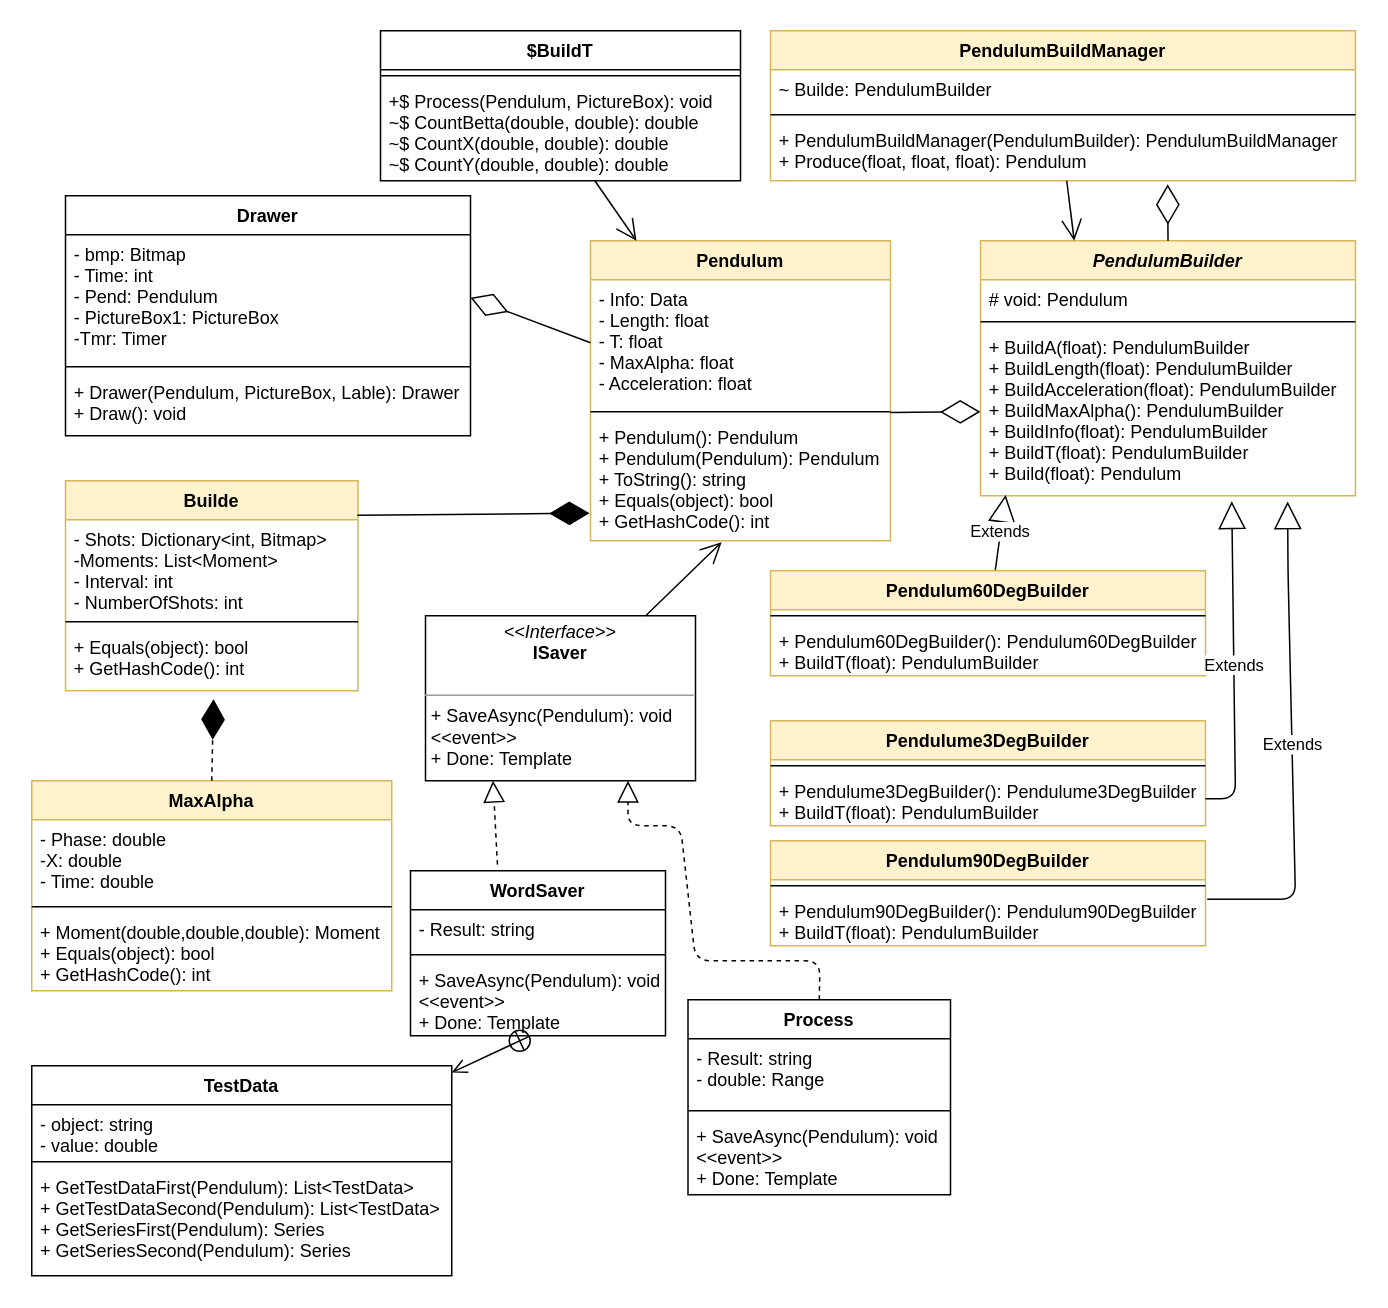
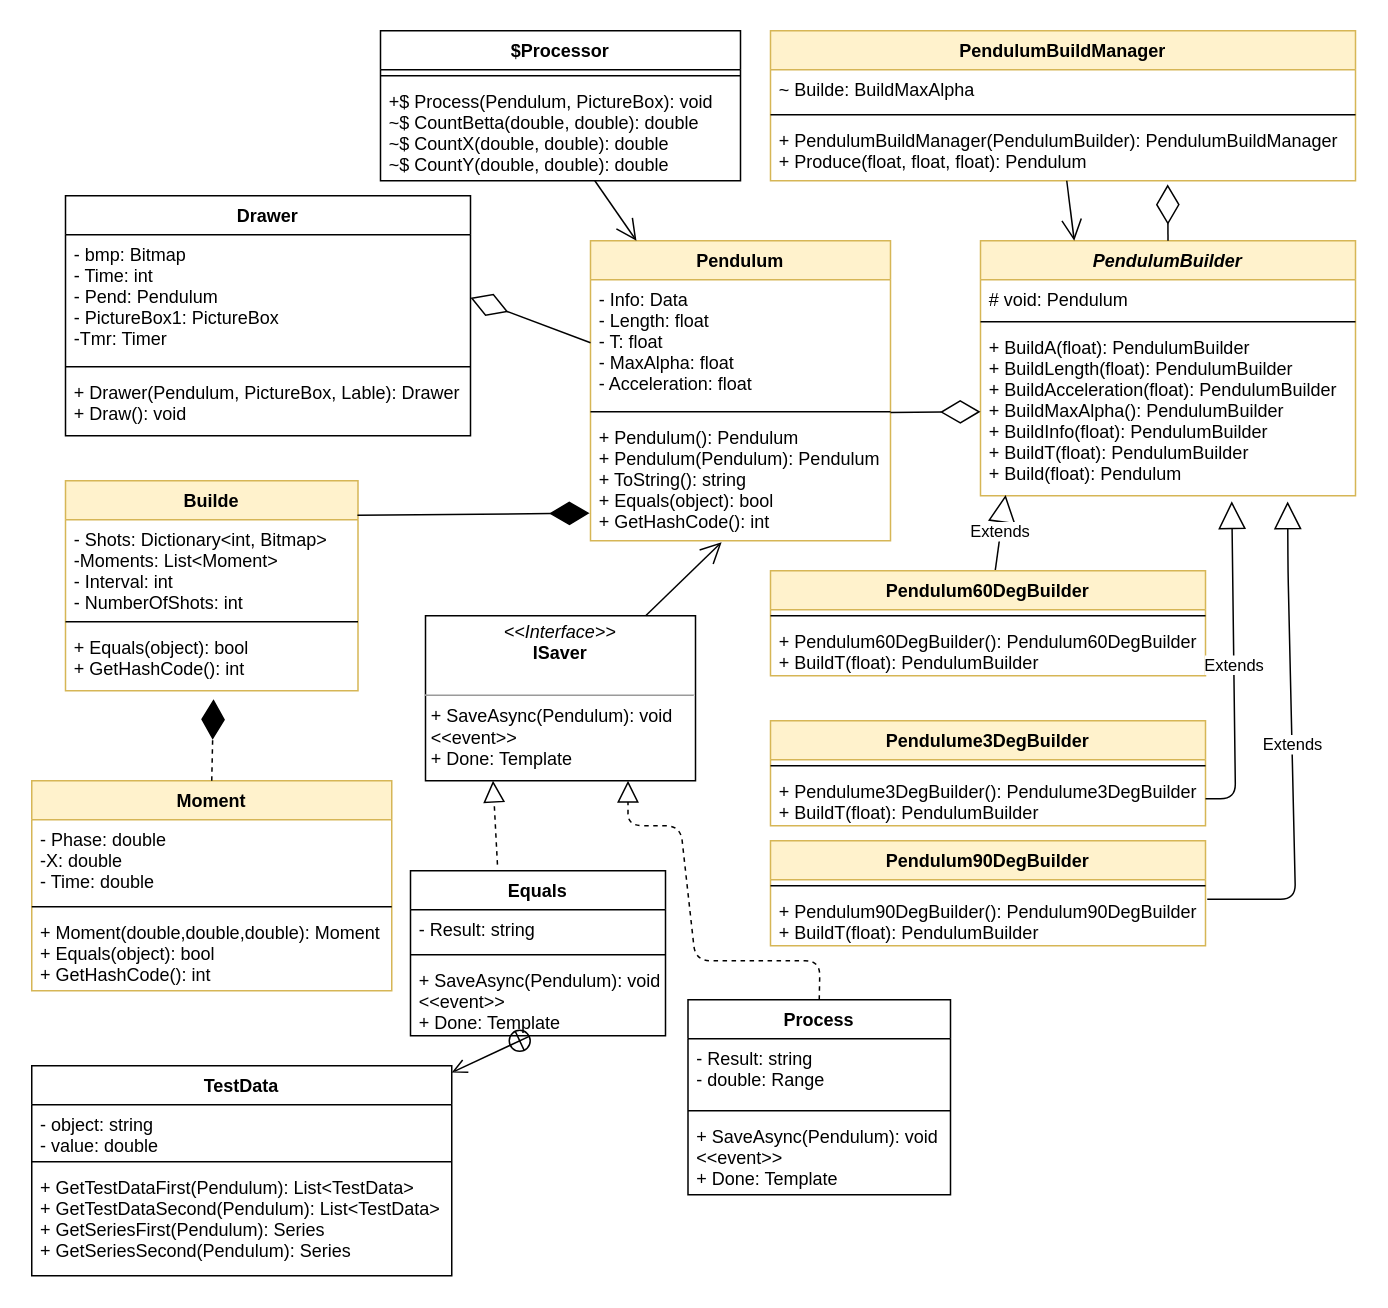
node "$BuildT": label "$BuildT" -> "$Processor"
node "~ Builde: PendulumBuilder": label "~ Builde: PendulumBuilder" -> "~ Builde: BuildMaxAlpha"
node "MaxAlpha": label "MaxAlpha" -> "Moment"
node "WordSaver": label "WordSaver" -> "Equals"
